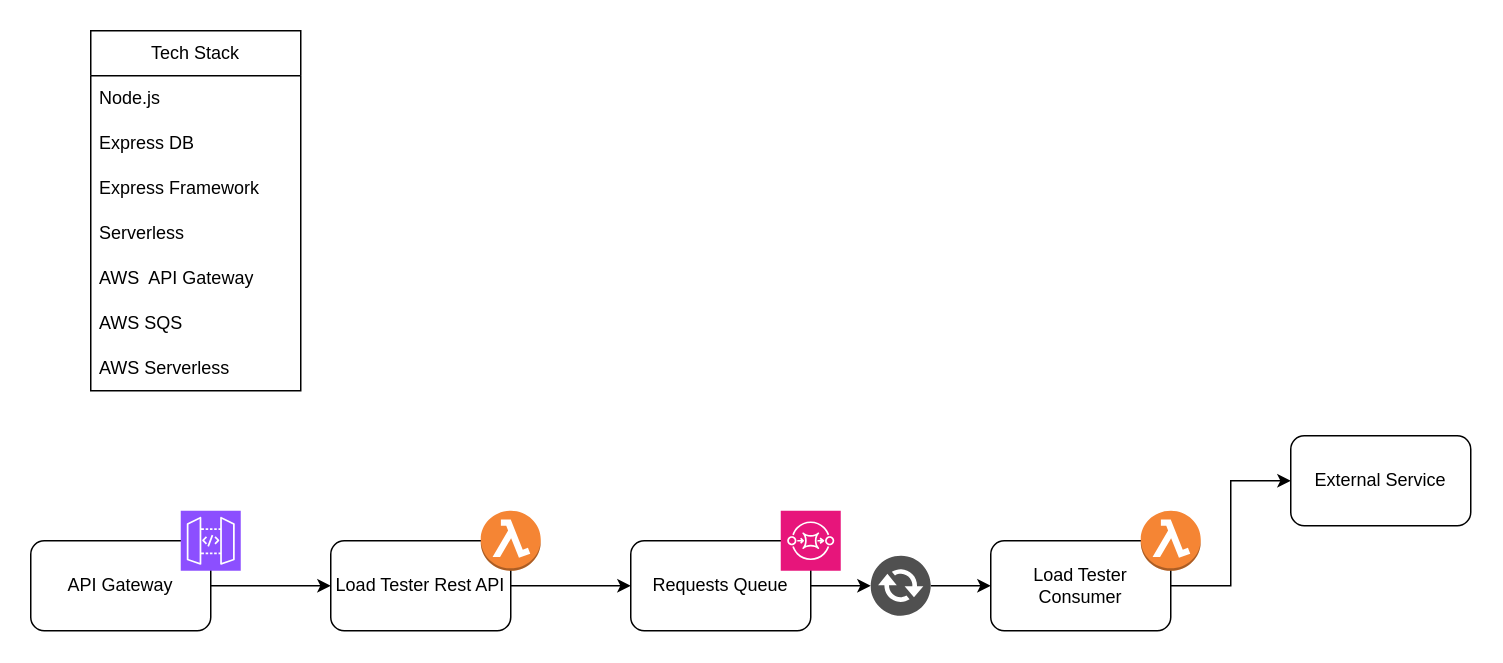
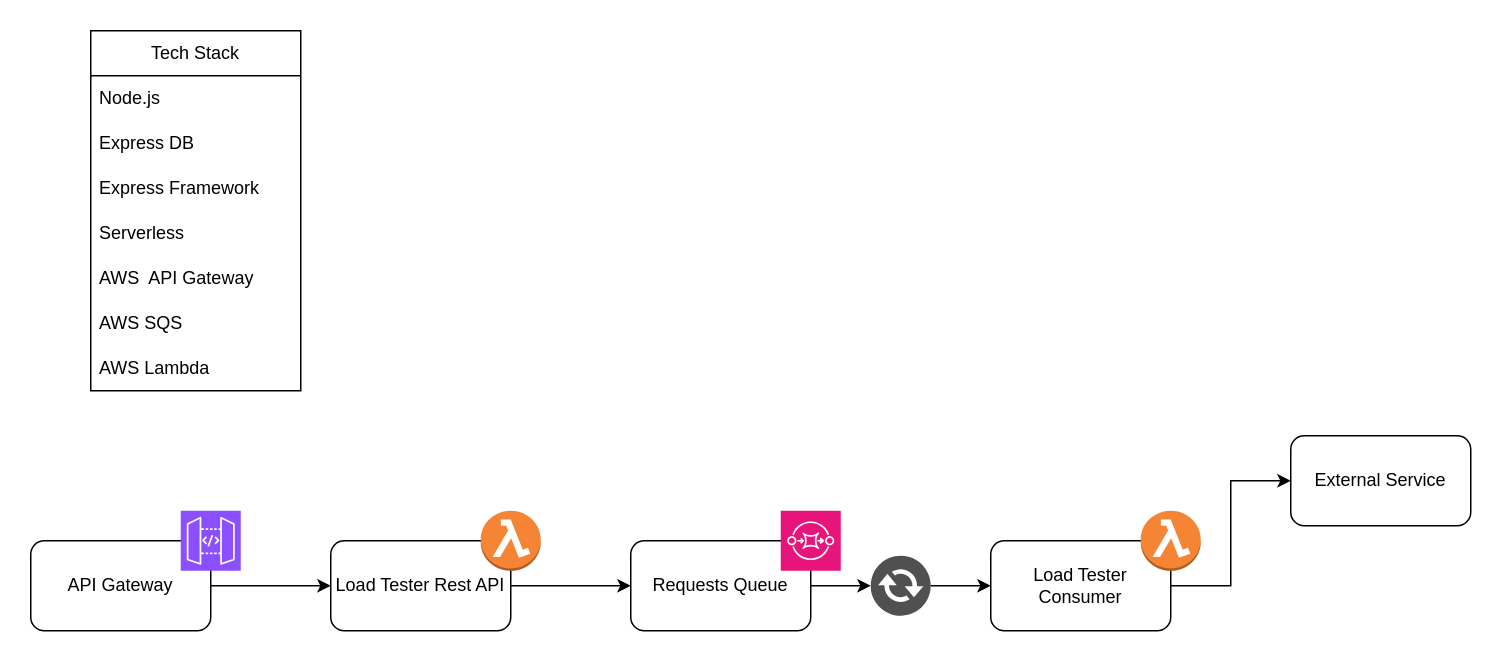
node "AWS Serverless": label "AWS Serverless" -> "AWS Lambda"
